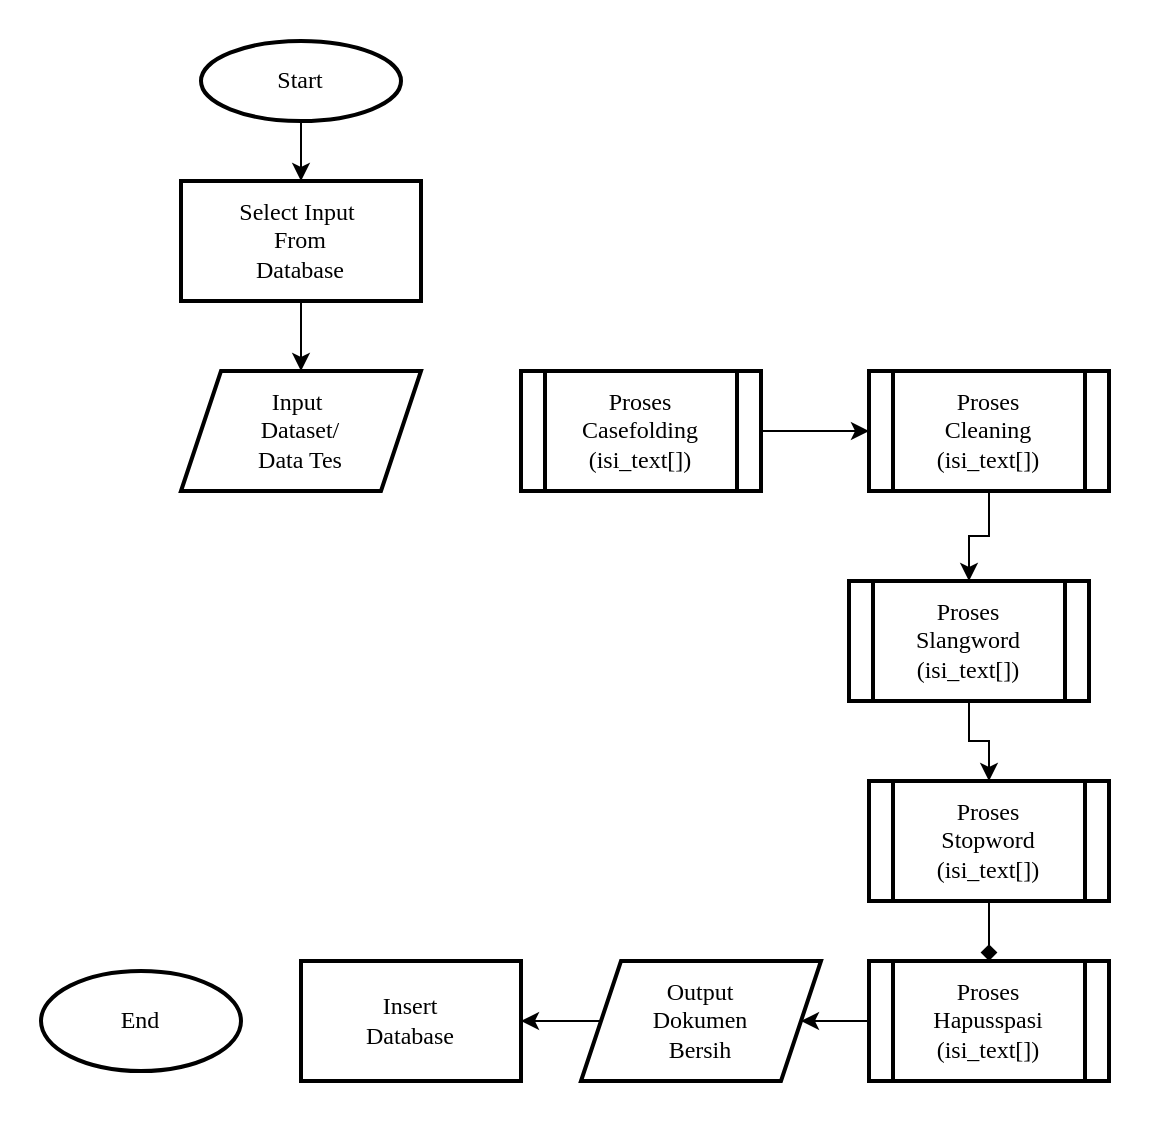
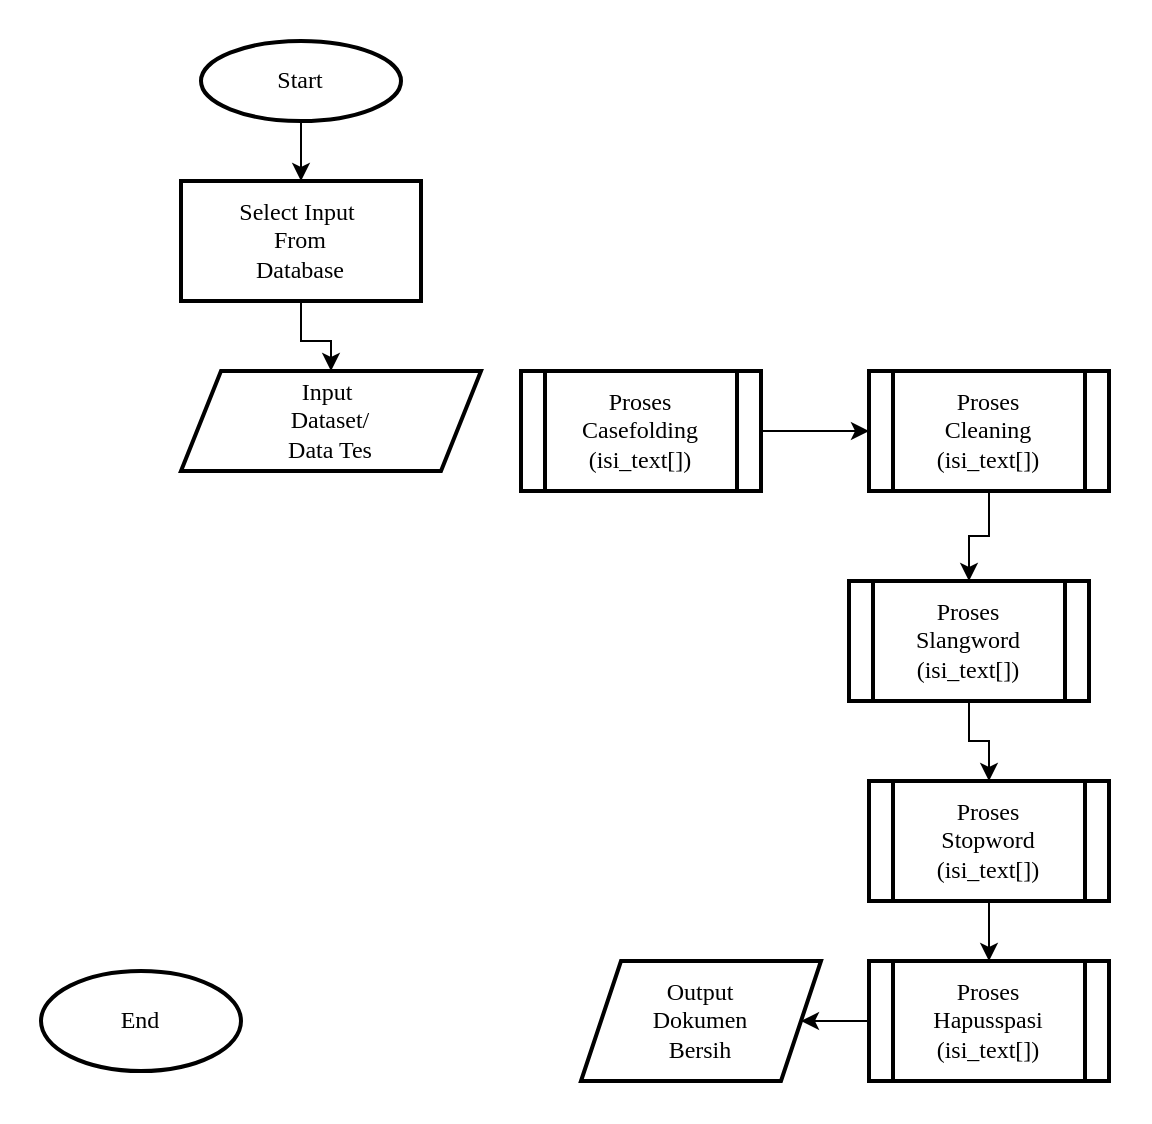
node "Input Dataset/ Data Tes": size 240x120 -> 300x100
edge "Proses Stopword (isi_text[])" -> "Proses Hapusspasi (isi_text[])": arrowhead diamond -> classic
node "Insert Database": removed
edge "Output Dokumen Bersih" -> "Insert Database": removed
